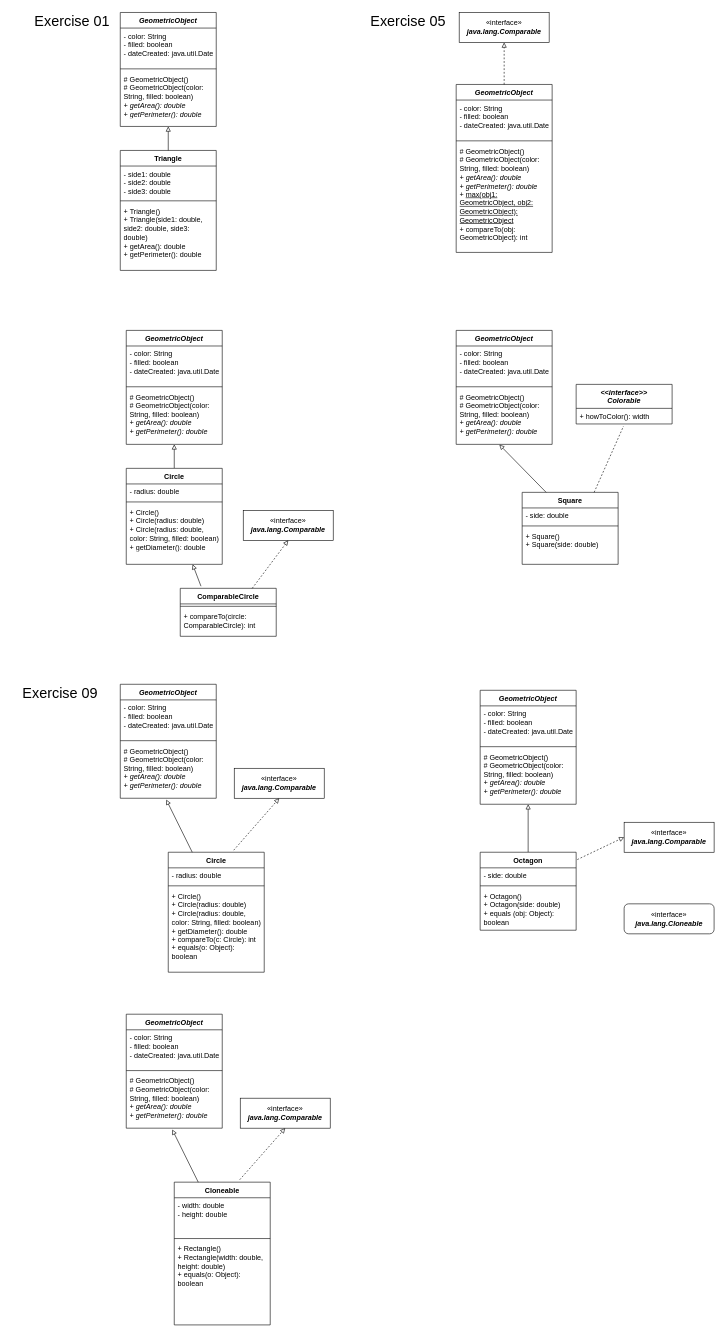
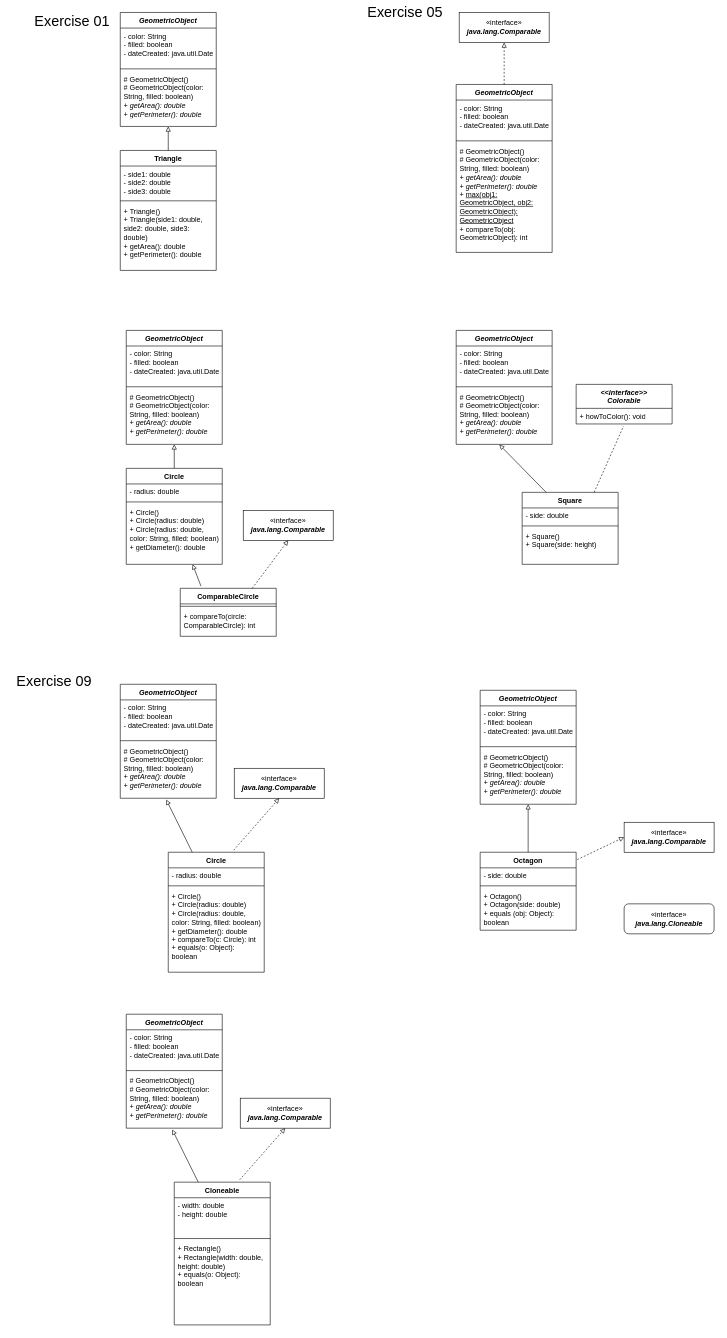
node "Exercise 05": moved (408, 21) -> (405, 12)
node "+ howToColor(): width": label "+ howToColor(): width" -> "+ howToColor(): void"
node "+ Square() + Square(side: double)": label "+ Square() + Square(side: double)" -> "+ Square() + Square(side: height)"
node "Exercise 09": moved (60, 693) -> (54, 681)
